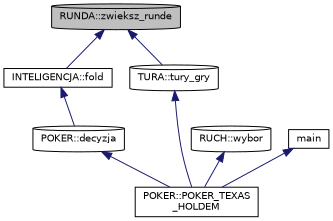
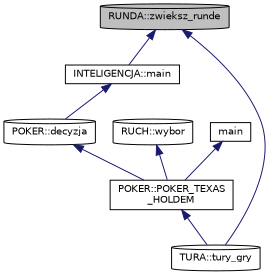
node "INTELIGENCJA::fold": label "INTELIGENCJA::fold" -> "INTELIGENCJA::main"
edge "POKER::POKER_TEXAS _HOLDEM" -> "TURA::tury_gry": reversed
